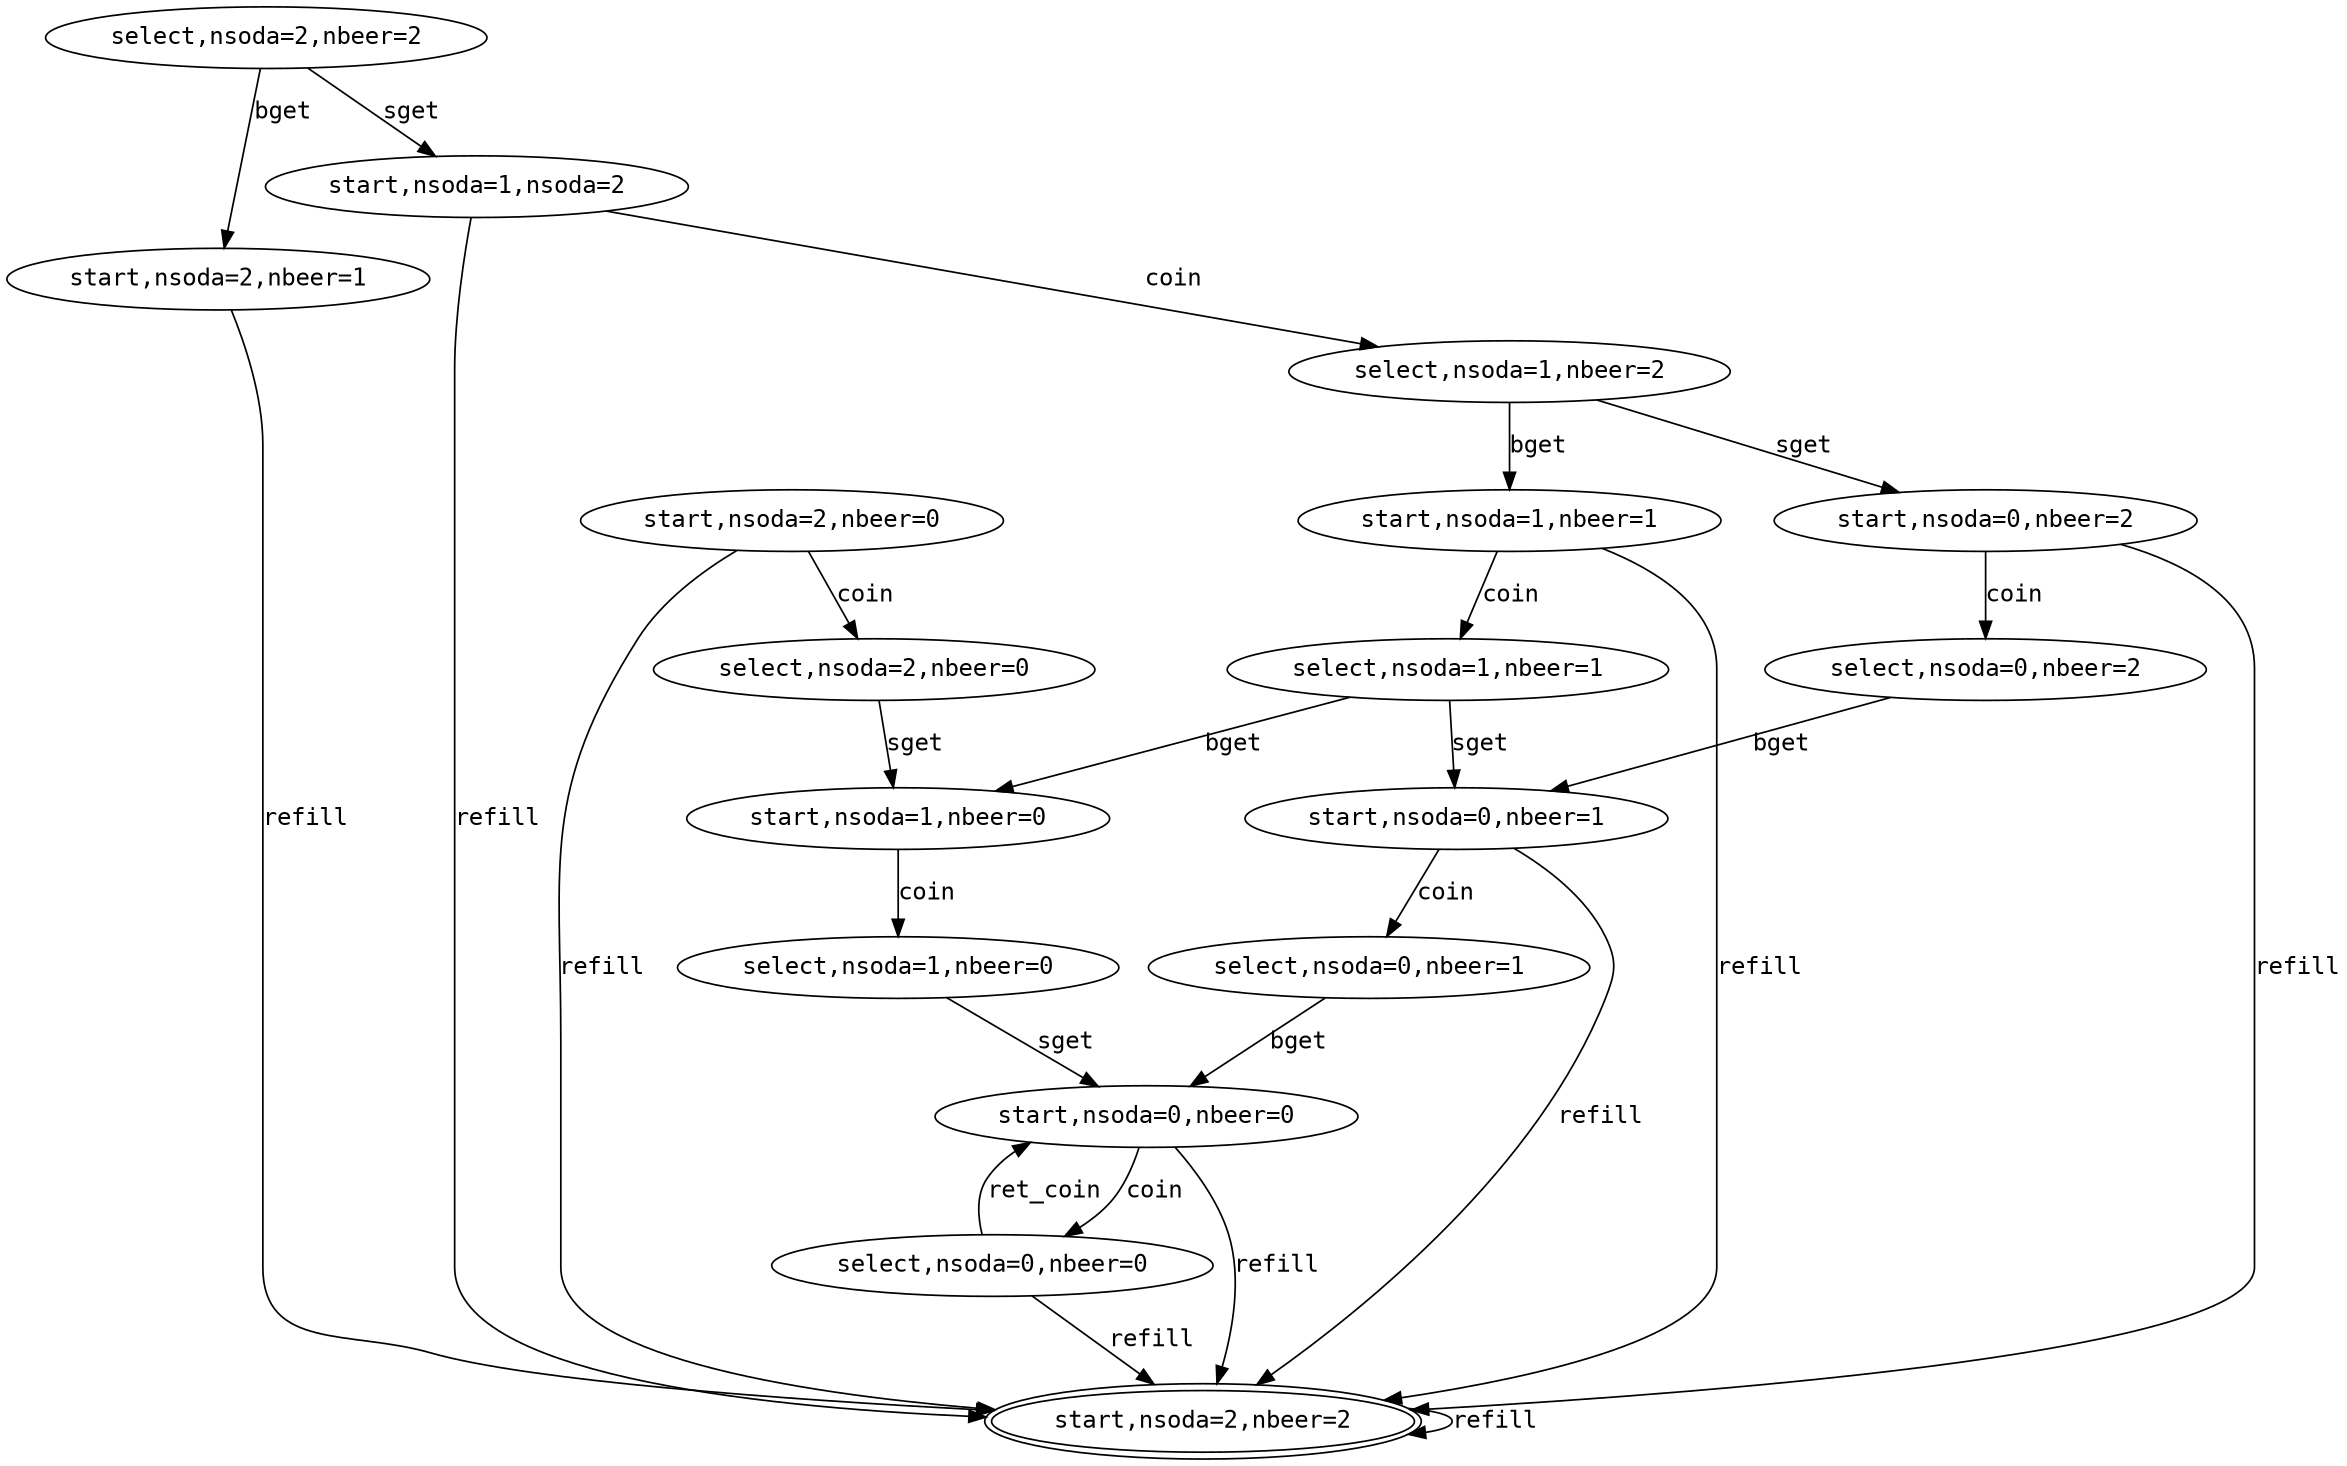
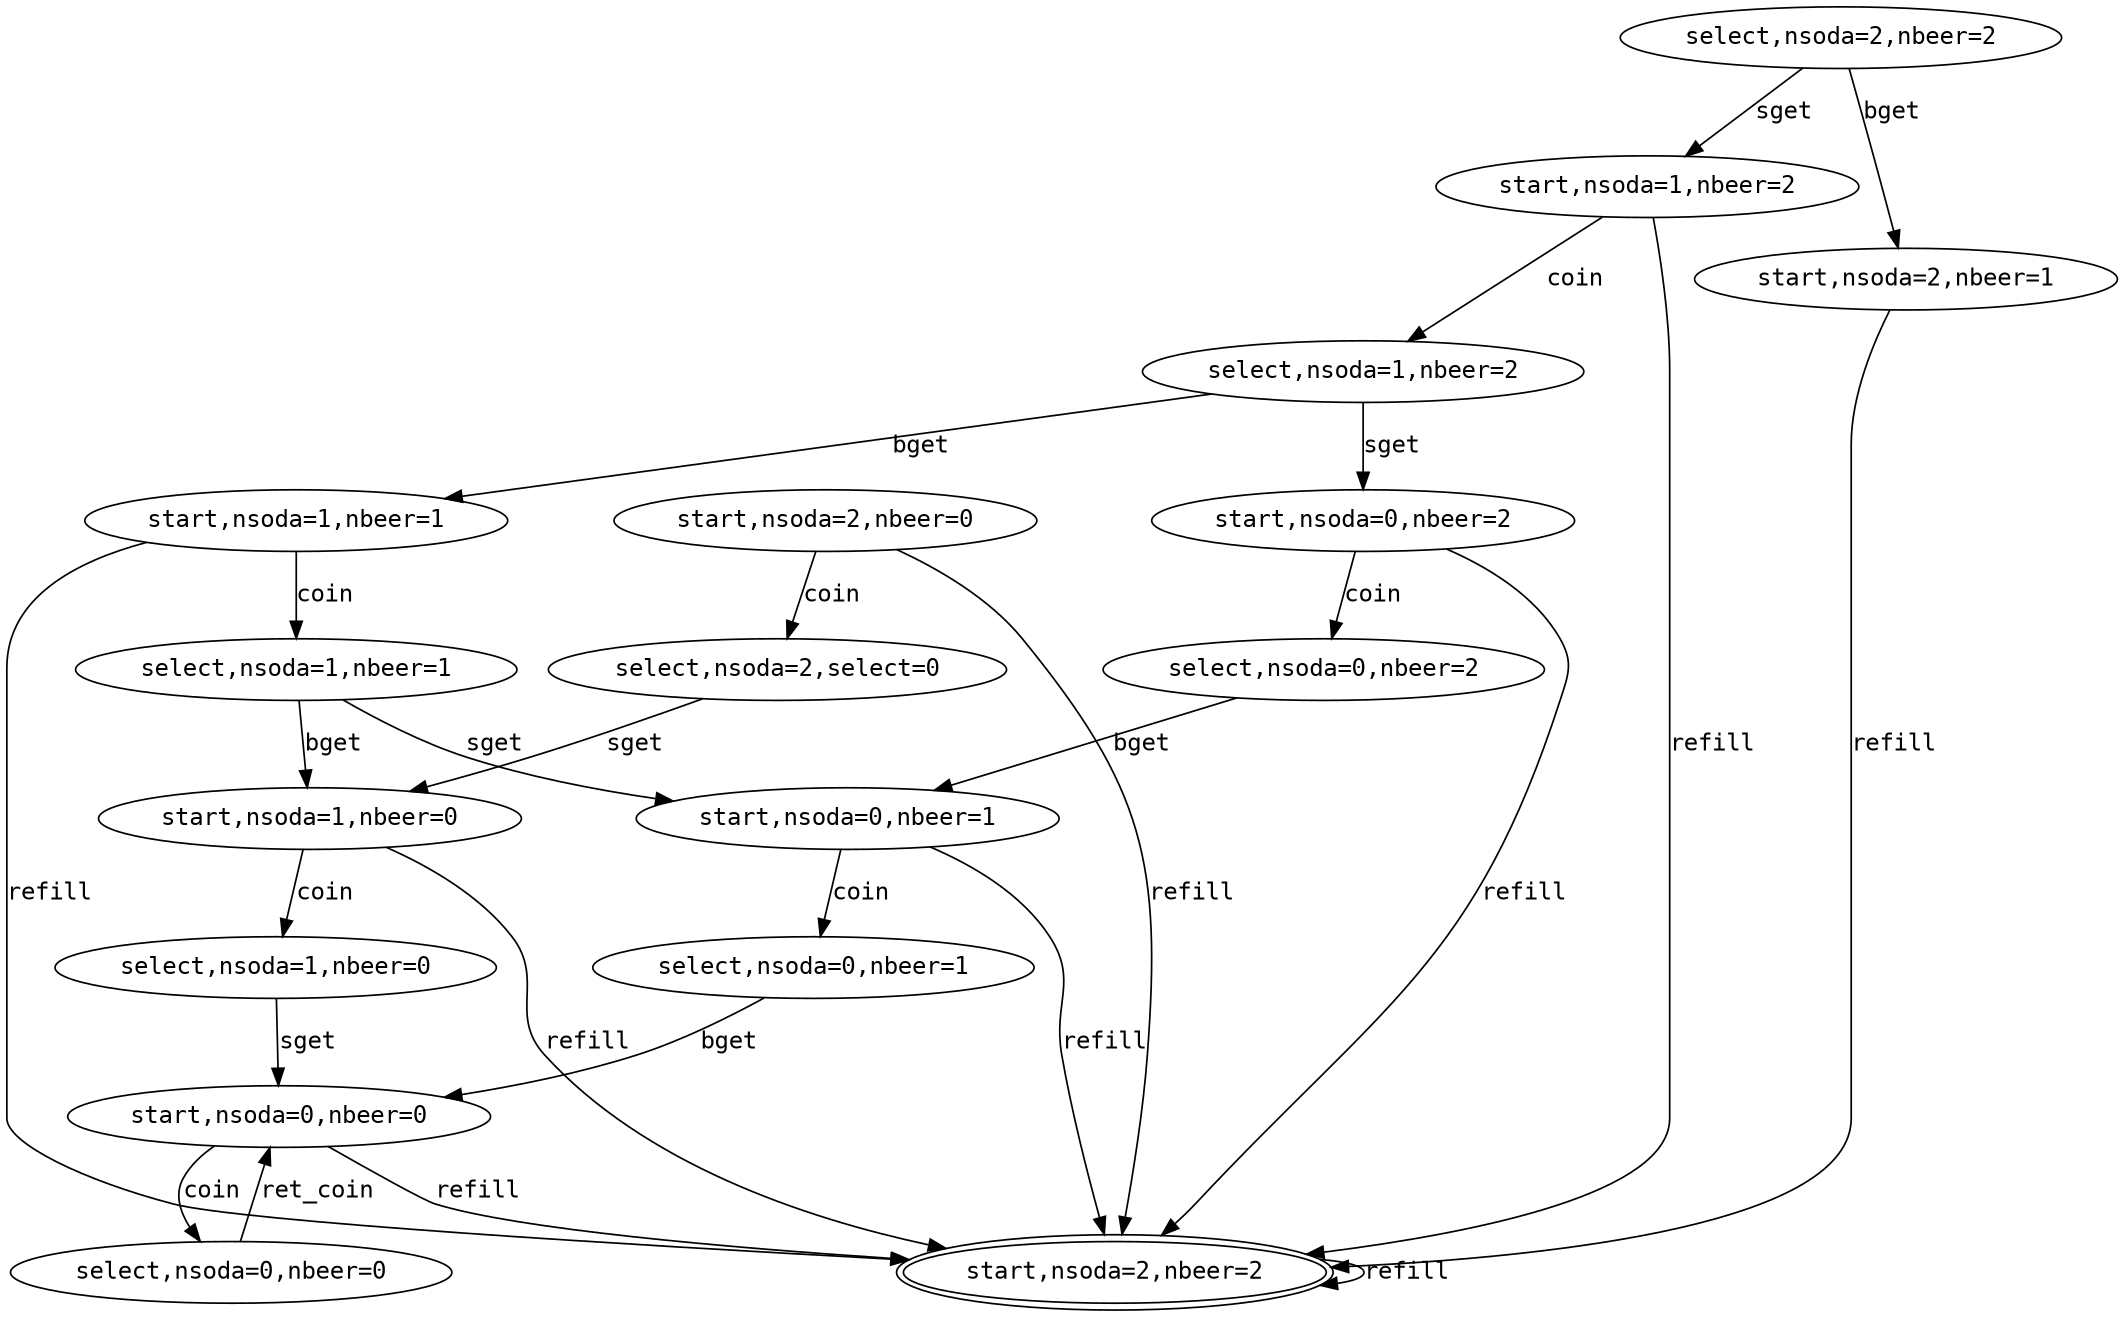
node "start,nsoda=1,nsoda=2": label "start,nsoda=1,nsoda=2" -> "start,nsoda=1,nbeer=2"
node "select,nsoda=2,nbeer=0": label "select,nsoda=2,nbeer=0" -> "select,nsoda=2,select=0"
edge "select,nsoda=0,nbeer=0" -> "start,nsoda=2,nbeer=2": now "start,nsoda=1,nbeer=0" -> "start,nsoda=2,nbeer=2"
